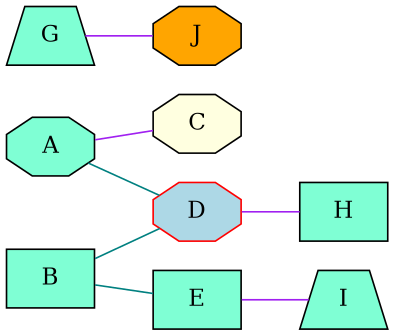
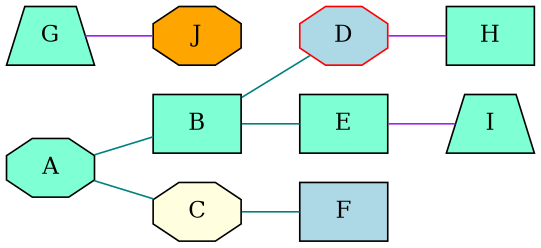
edge "C" -- "A": color purple -> teal
edge "A" -- "D": now "A" -- "B"
node "F": added
